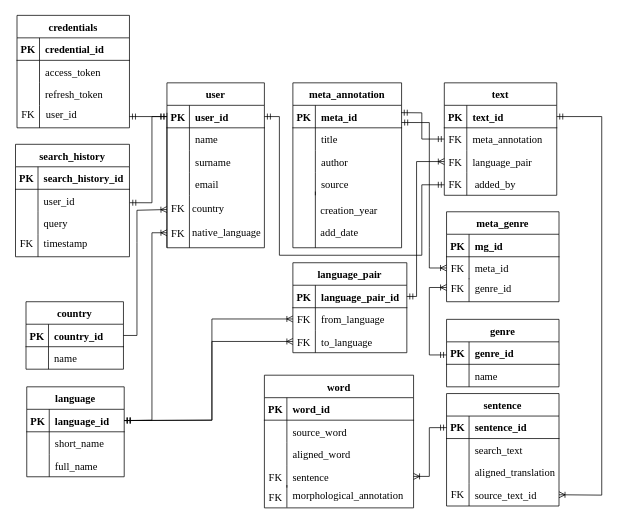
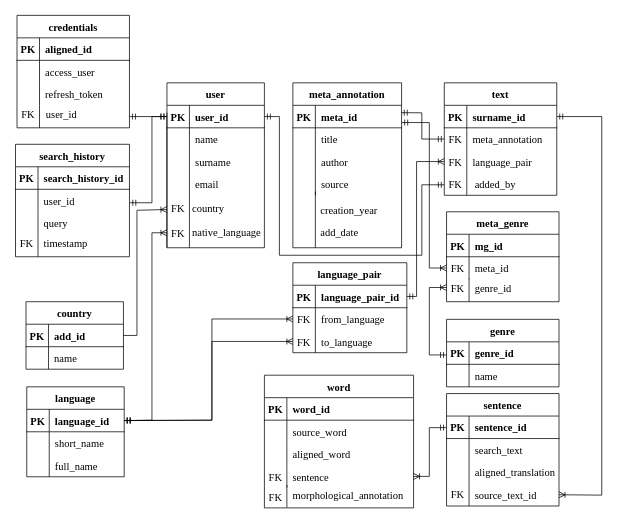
node "credential_id": label "credential_id" -> "aligned_id"
node "access_token": label "access_token" -> "access_user"
node "text_id": label "text_id" -> "surname_id"
node "country_id": label "country_id" -> "add_id"
